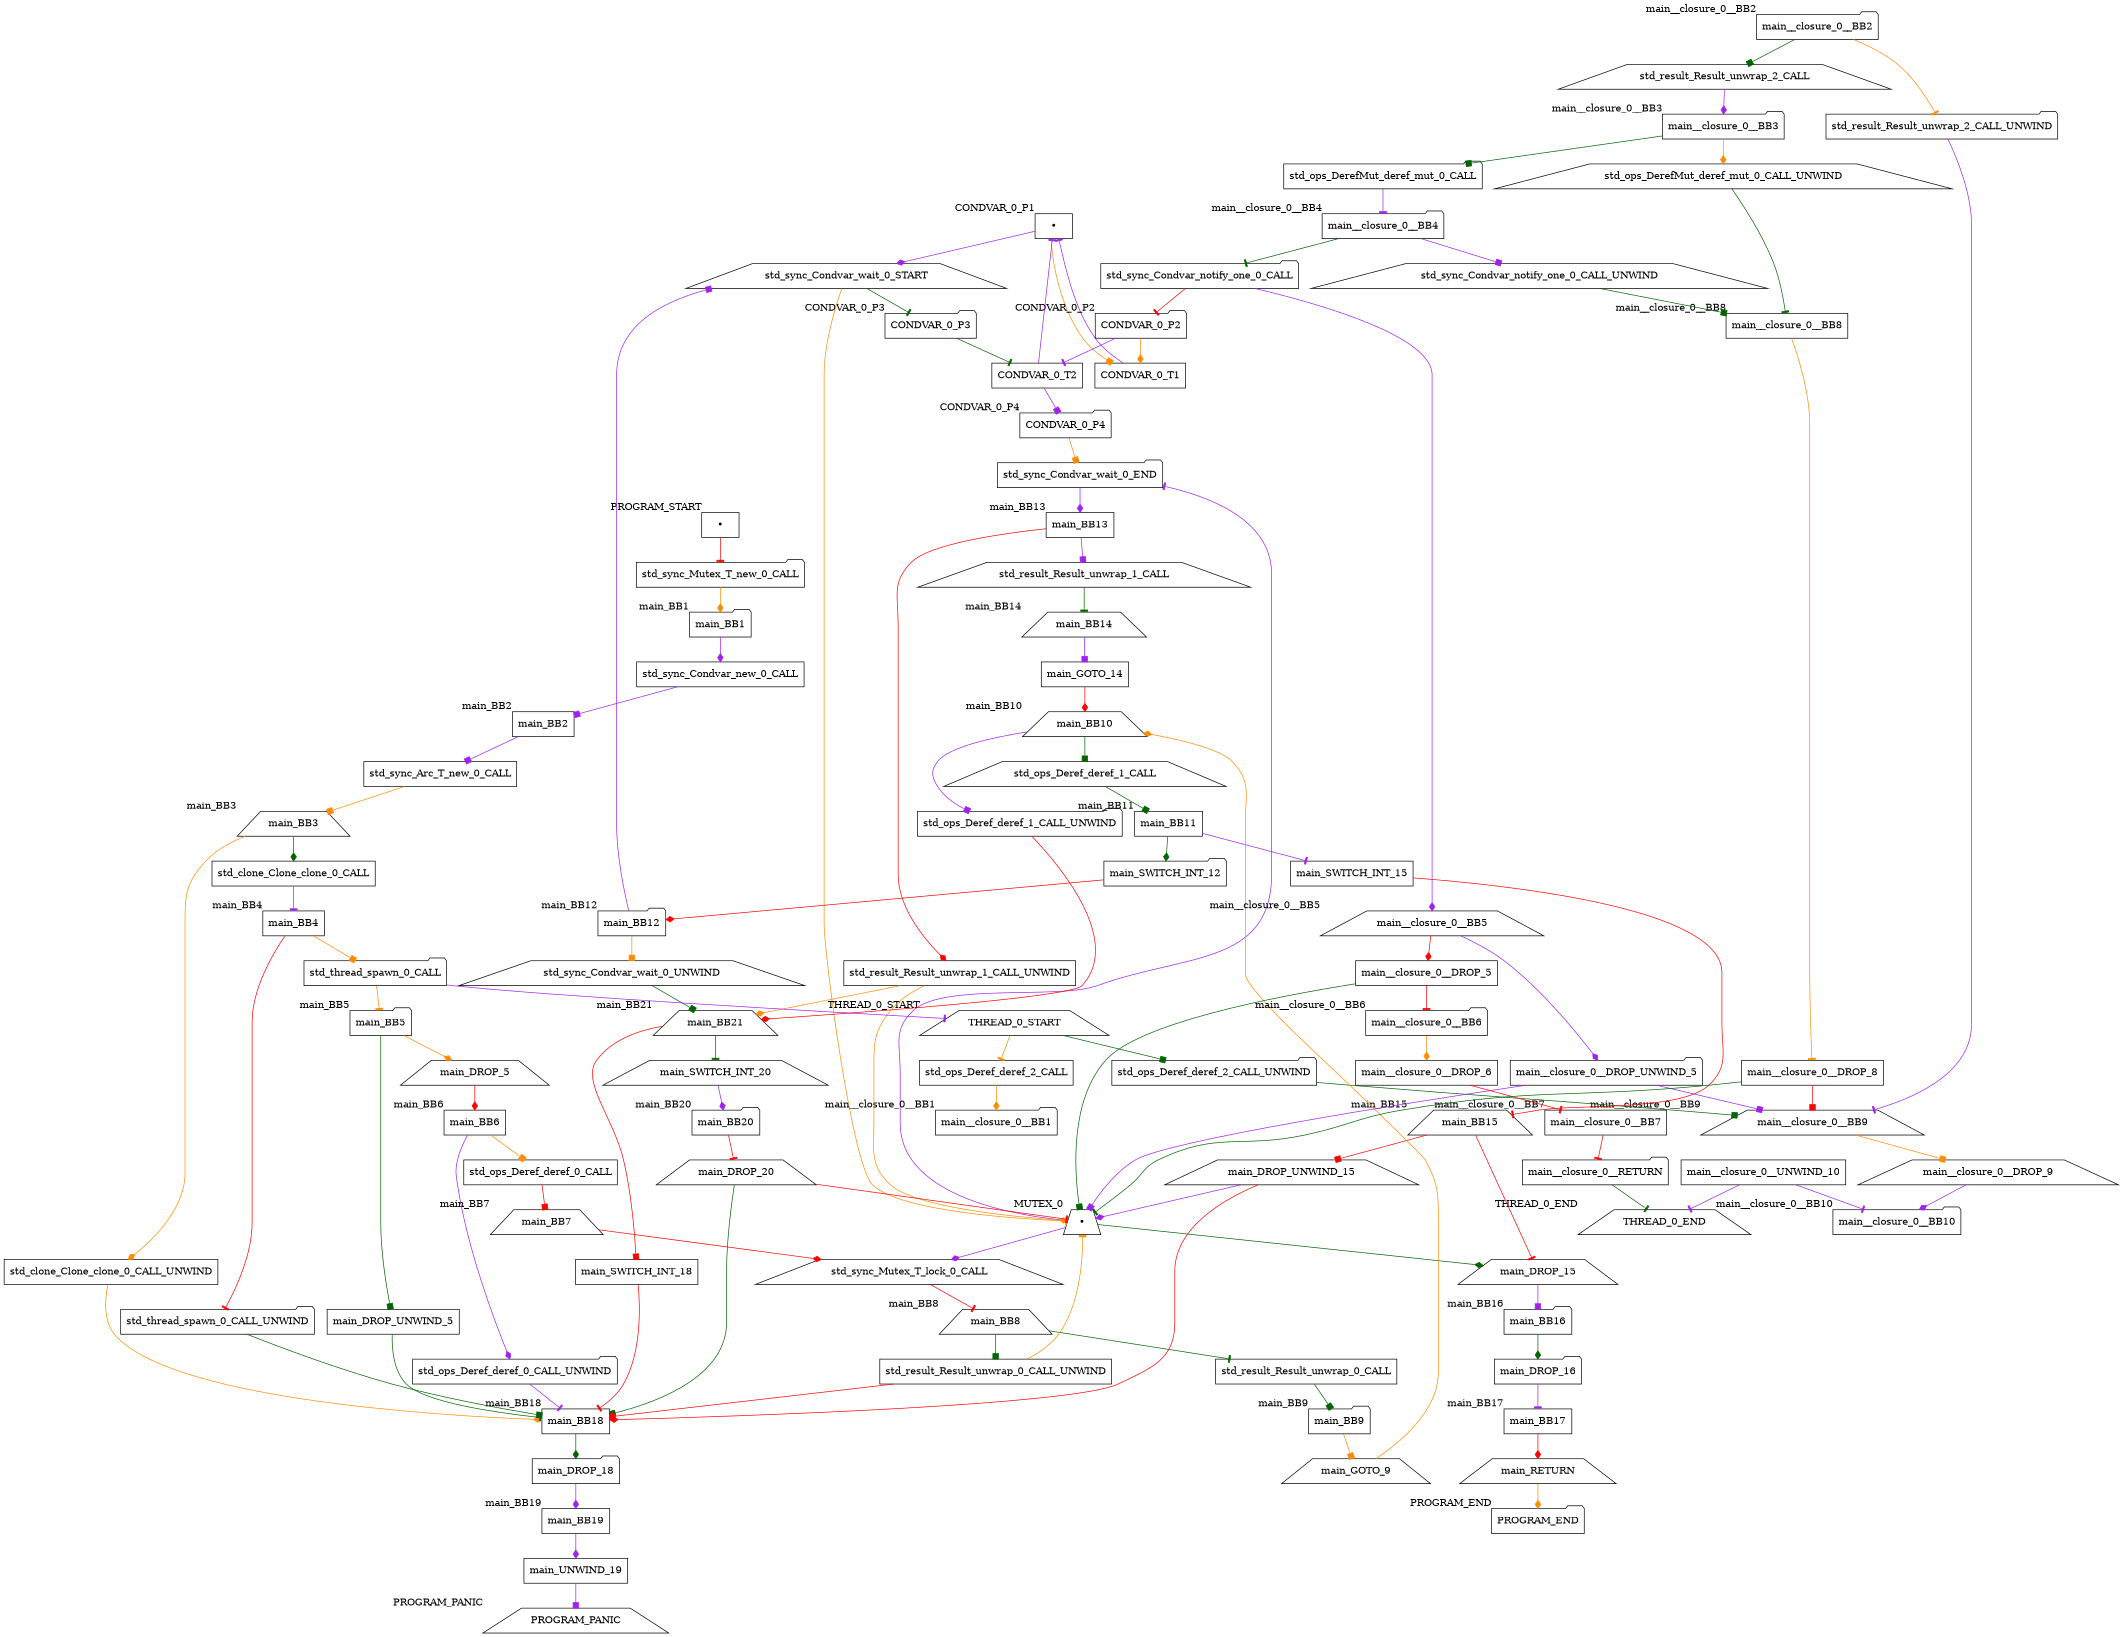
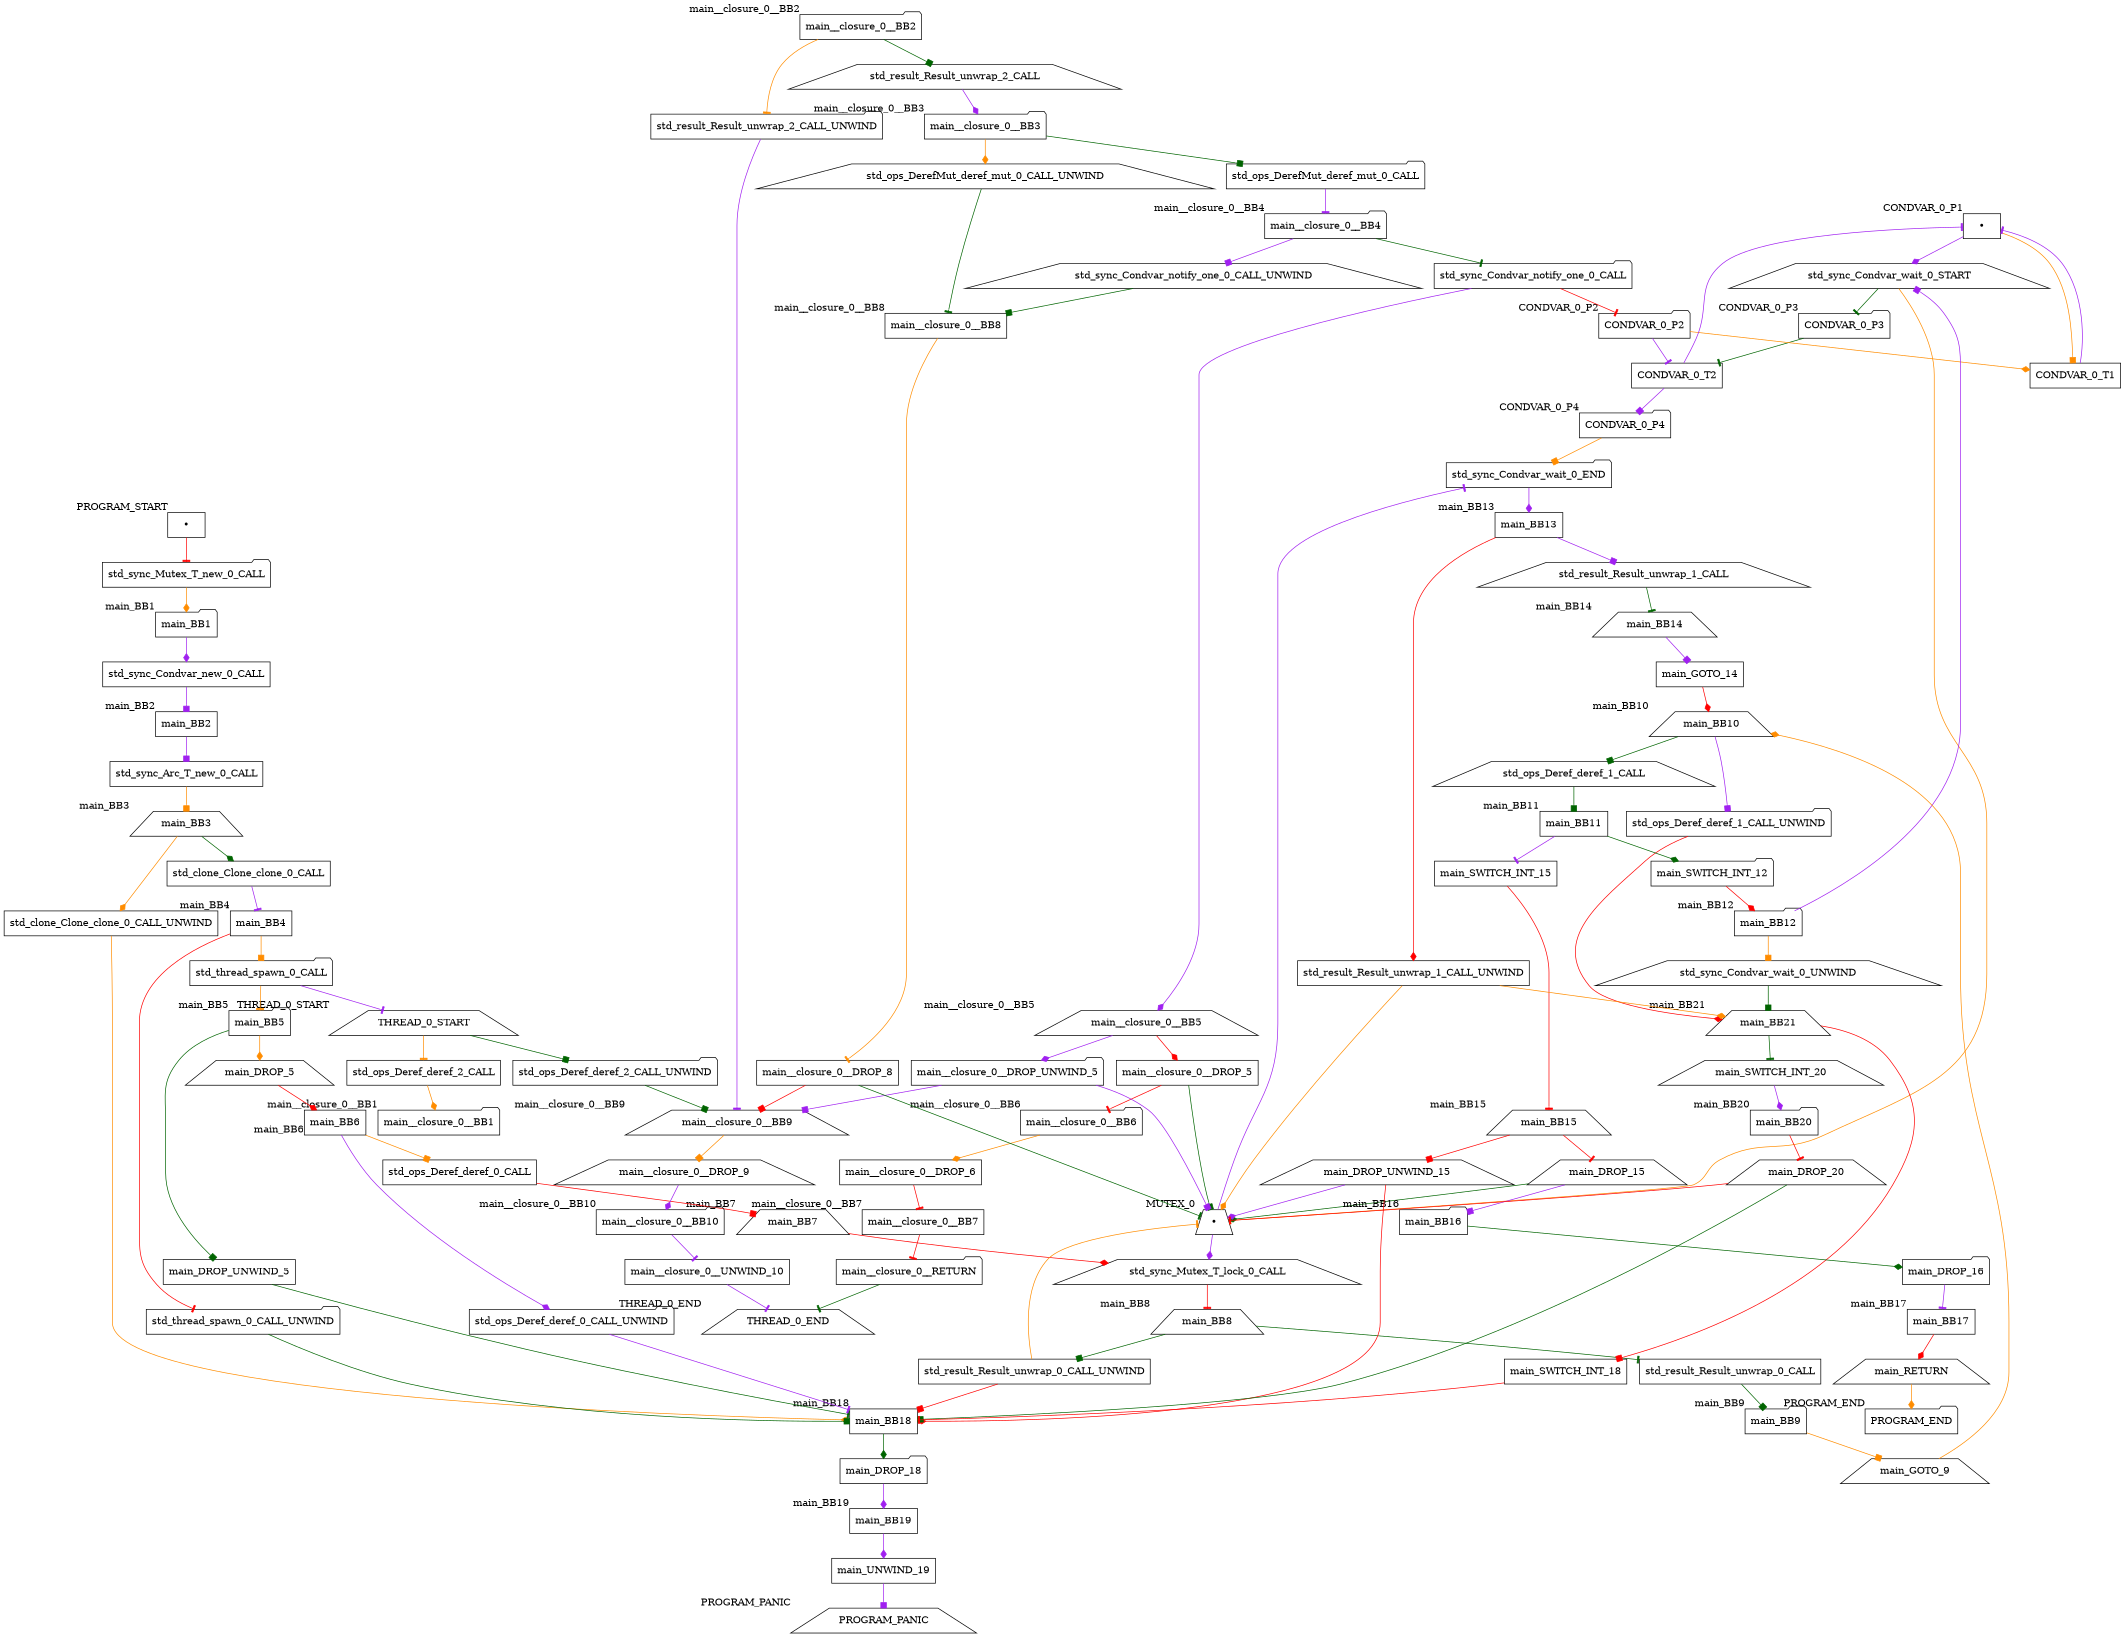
edge "main__closure_0__UNWIND_10" -> "main__closure_0__BB10 main__closure_0__BB10": reversed
edge "• MUTEX_0" -> "main_DROP_15": reversed
